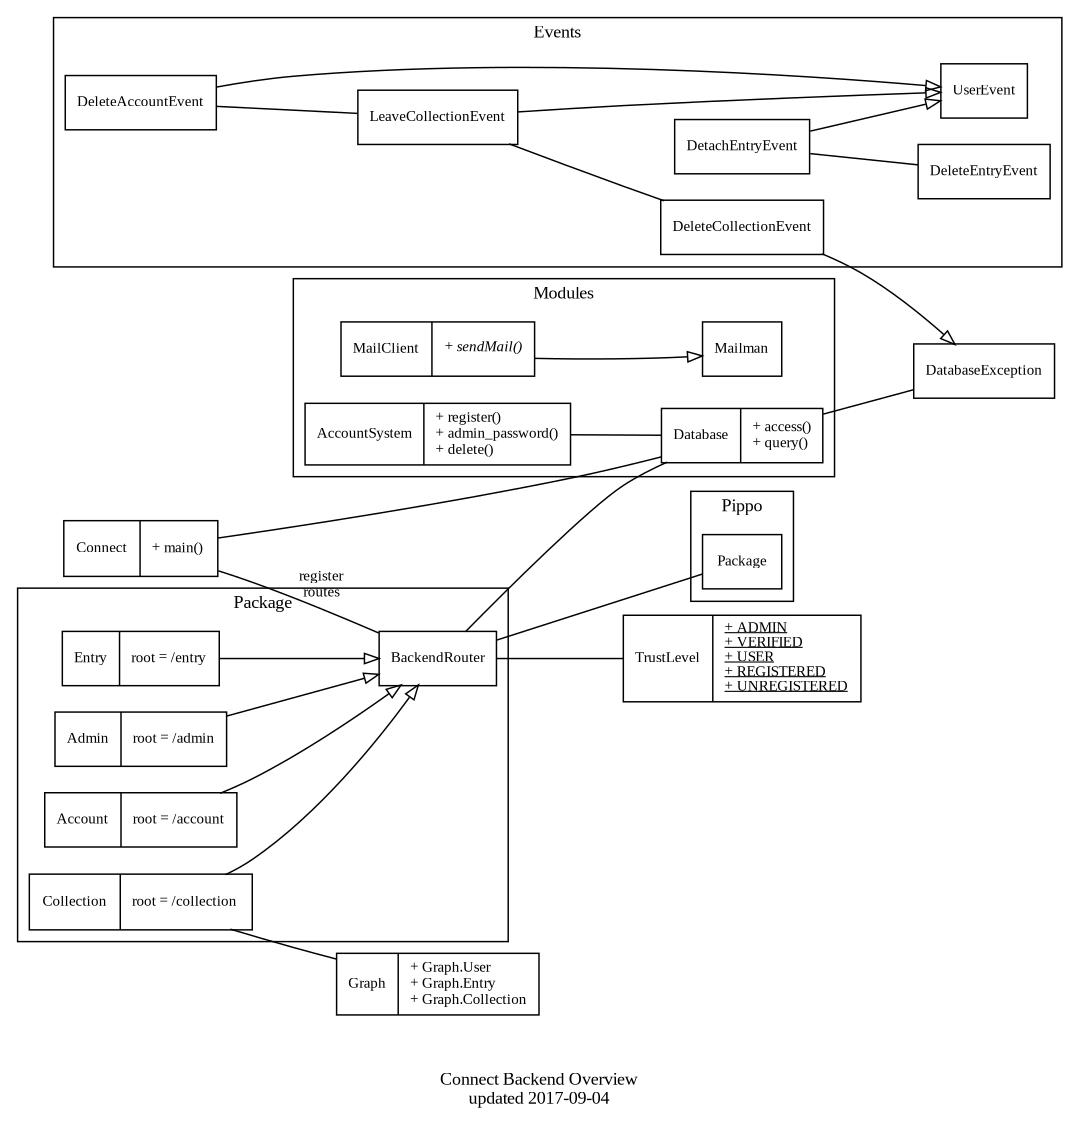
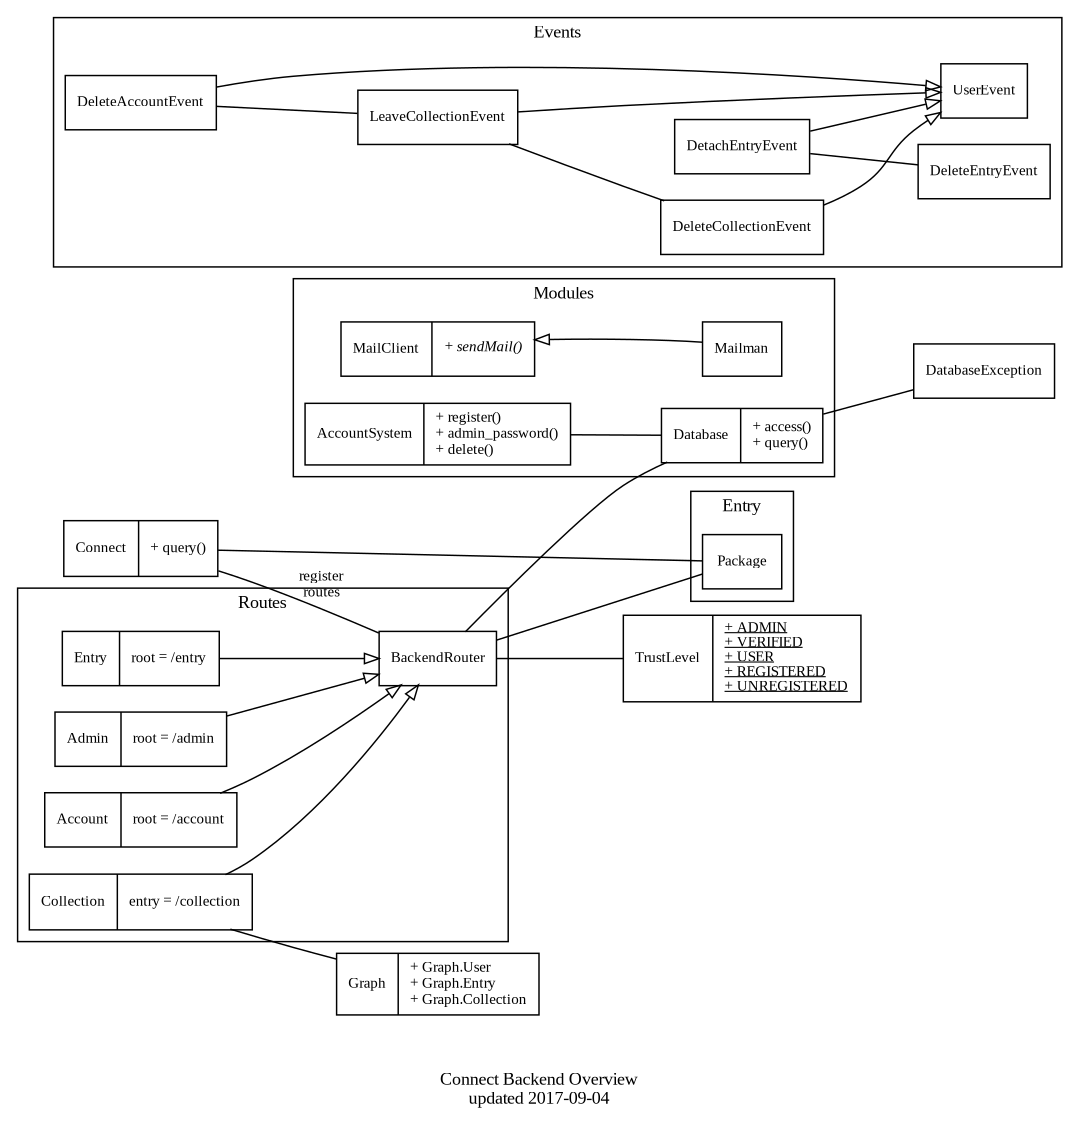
edge "DeleteCollectionEvent" -> "DatabaseException": now "DeleteCollectionEvent" -> "UserEvent"
edge "MailClient" -> "Mailman": reversed
edge "Database" -- "Connect": now "Package" -- "Connect"
cluster "Pippo": label "Pippo" -> "Entry"
node "Connect": text "+ main()" -> "+ query()"
cluster "Package": label "Package" -> "Routes"
node "Collection": text "root = /collection" -> "entry = /collection"
